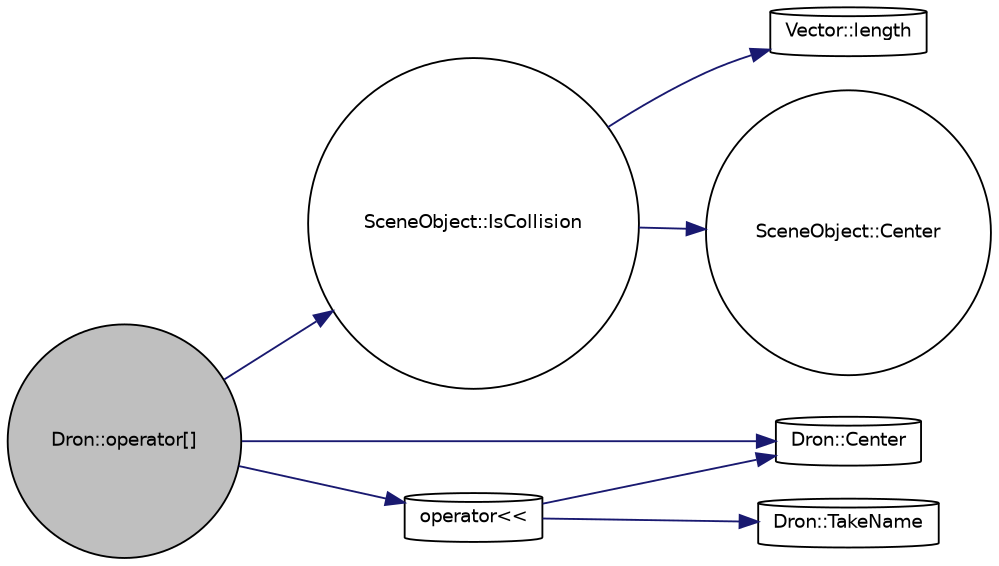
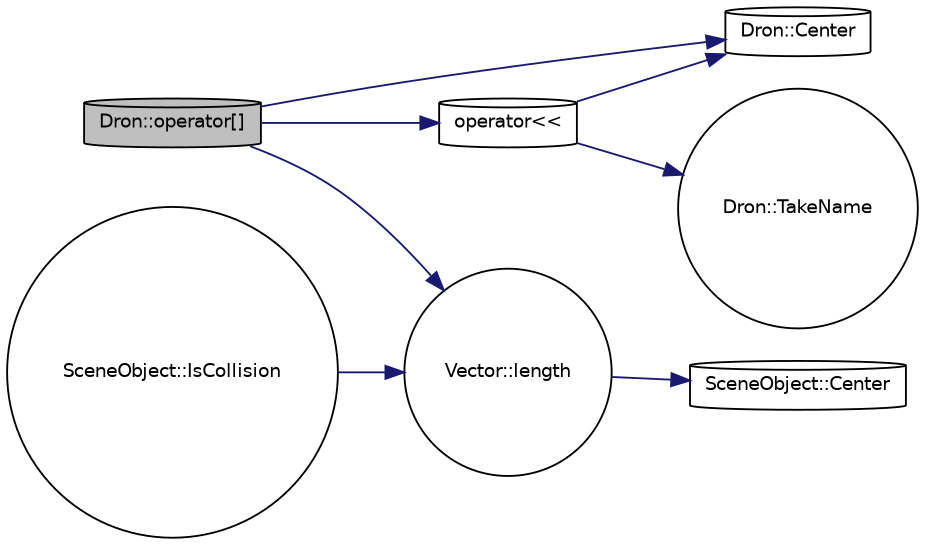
node "Vector::length": shape cylinder -> circle
edge "SceneObject::IsCollision" -> "SceneObject::Center": now "Vector::length" -> "SceneObject::Center"
node "SceneObject::Center": shape circle -> cylinder
edge "Dron::operator[]" -> "SceneObject::IsCollision": now "Dron::operator[]" -> "Vector::length"
node "Dron::operator[]": shape circle -> cylinder
node "Dron::TakeName": shape cylinder -> circle
